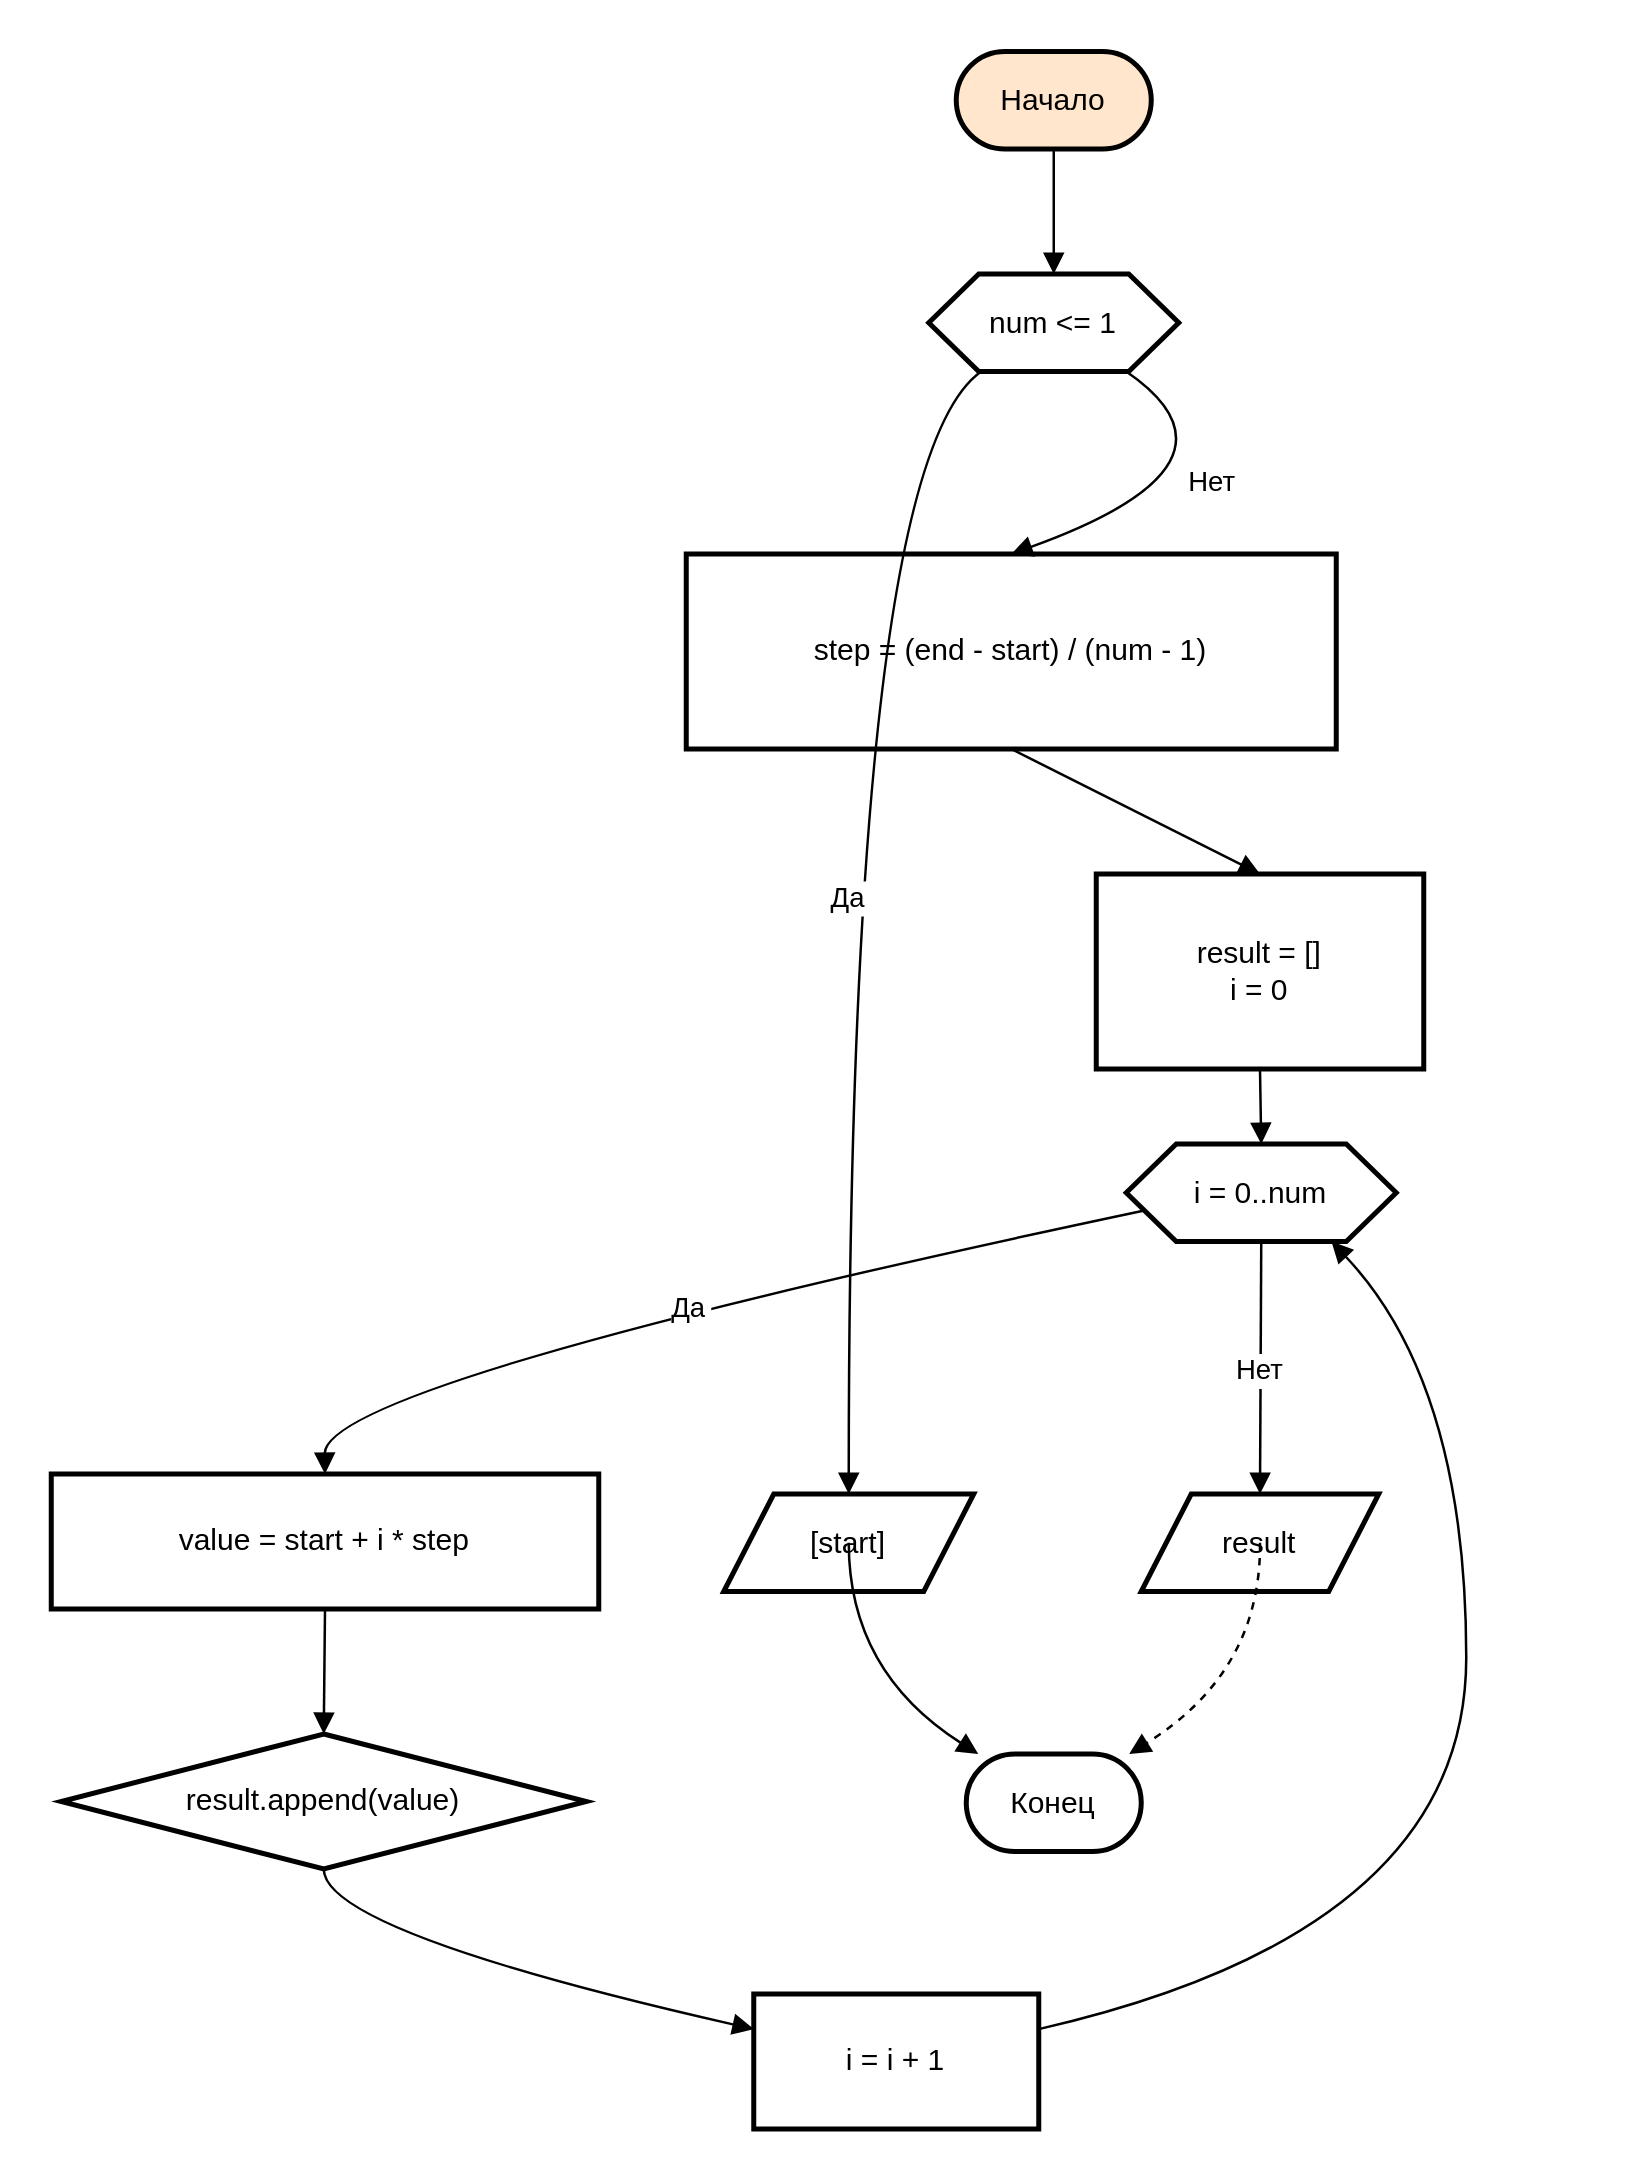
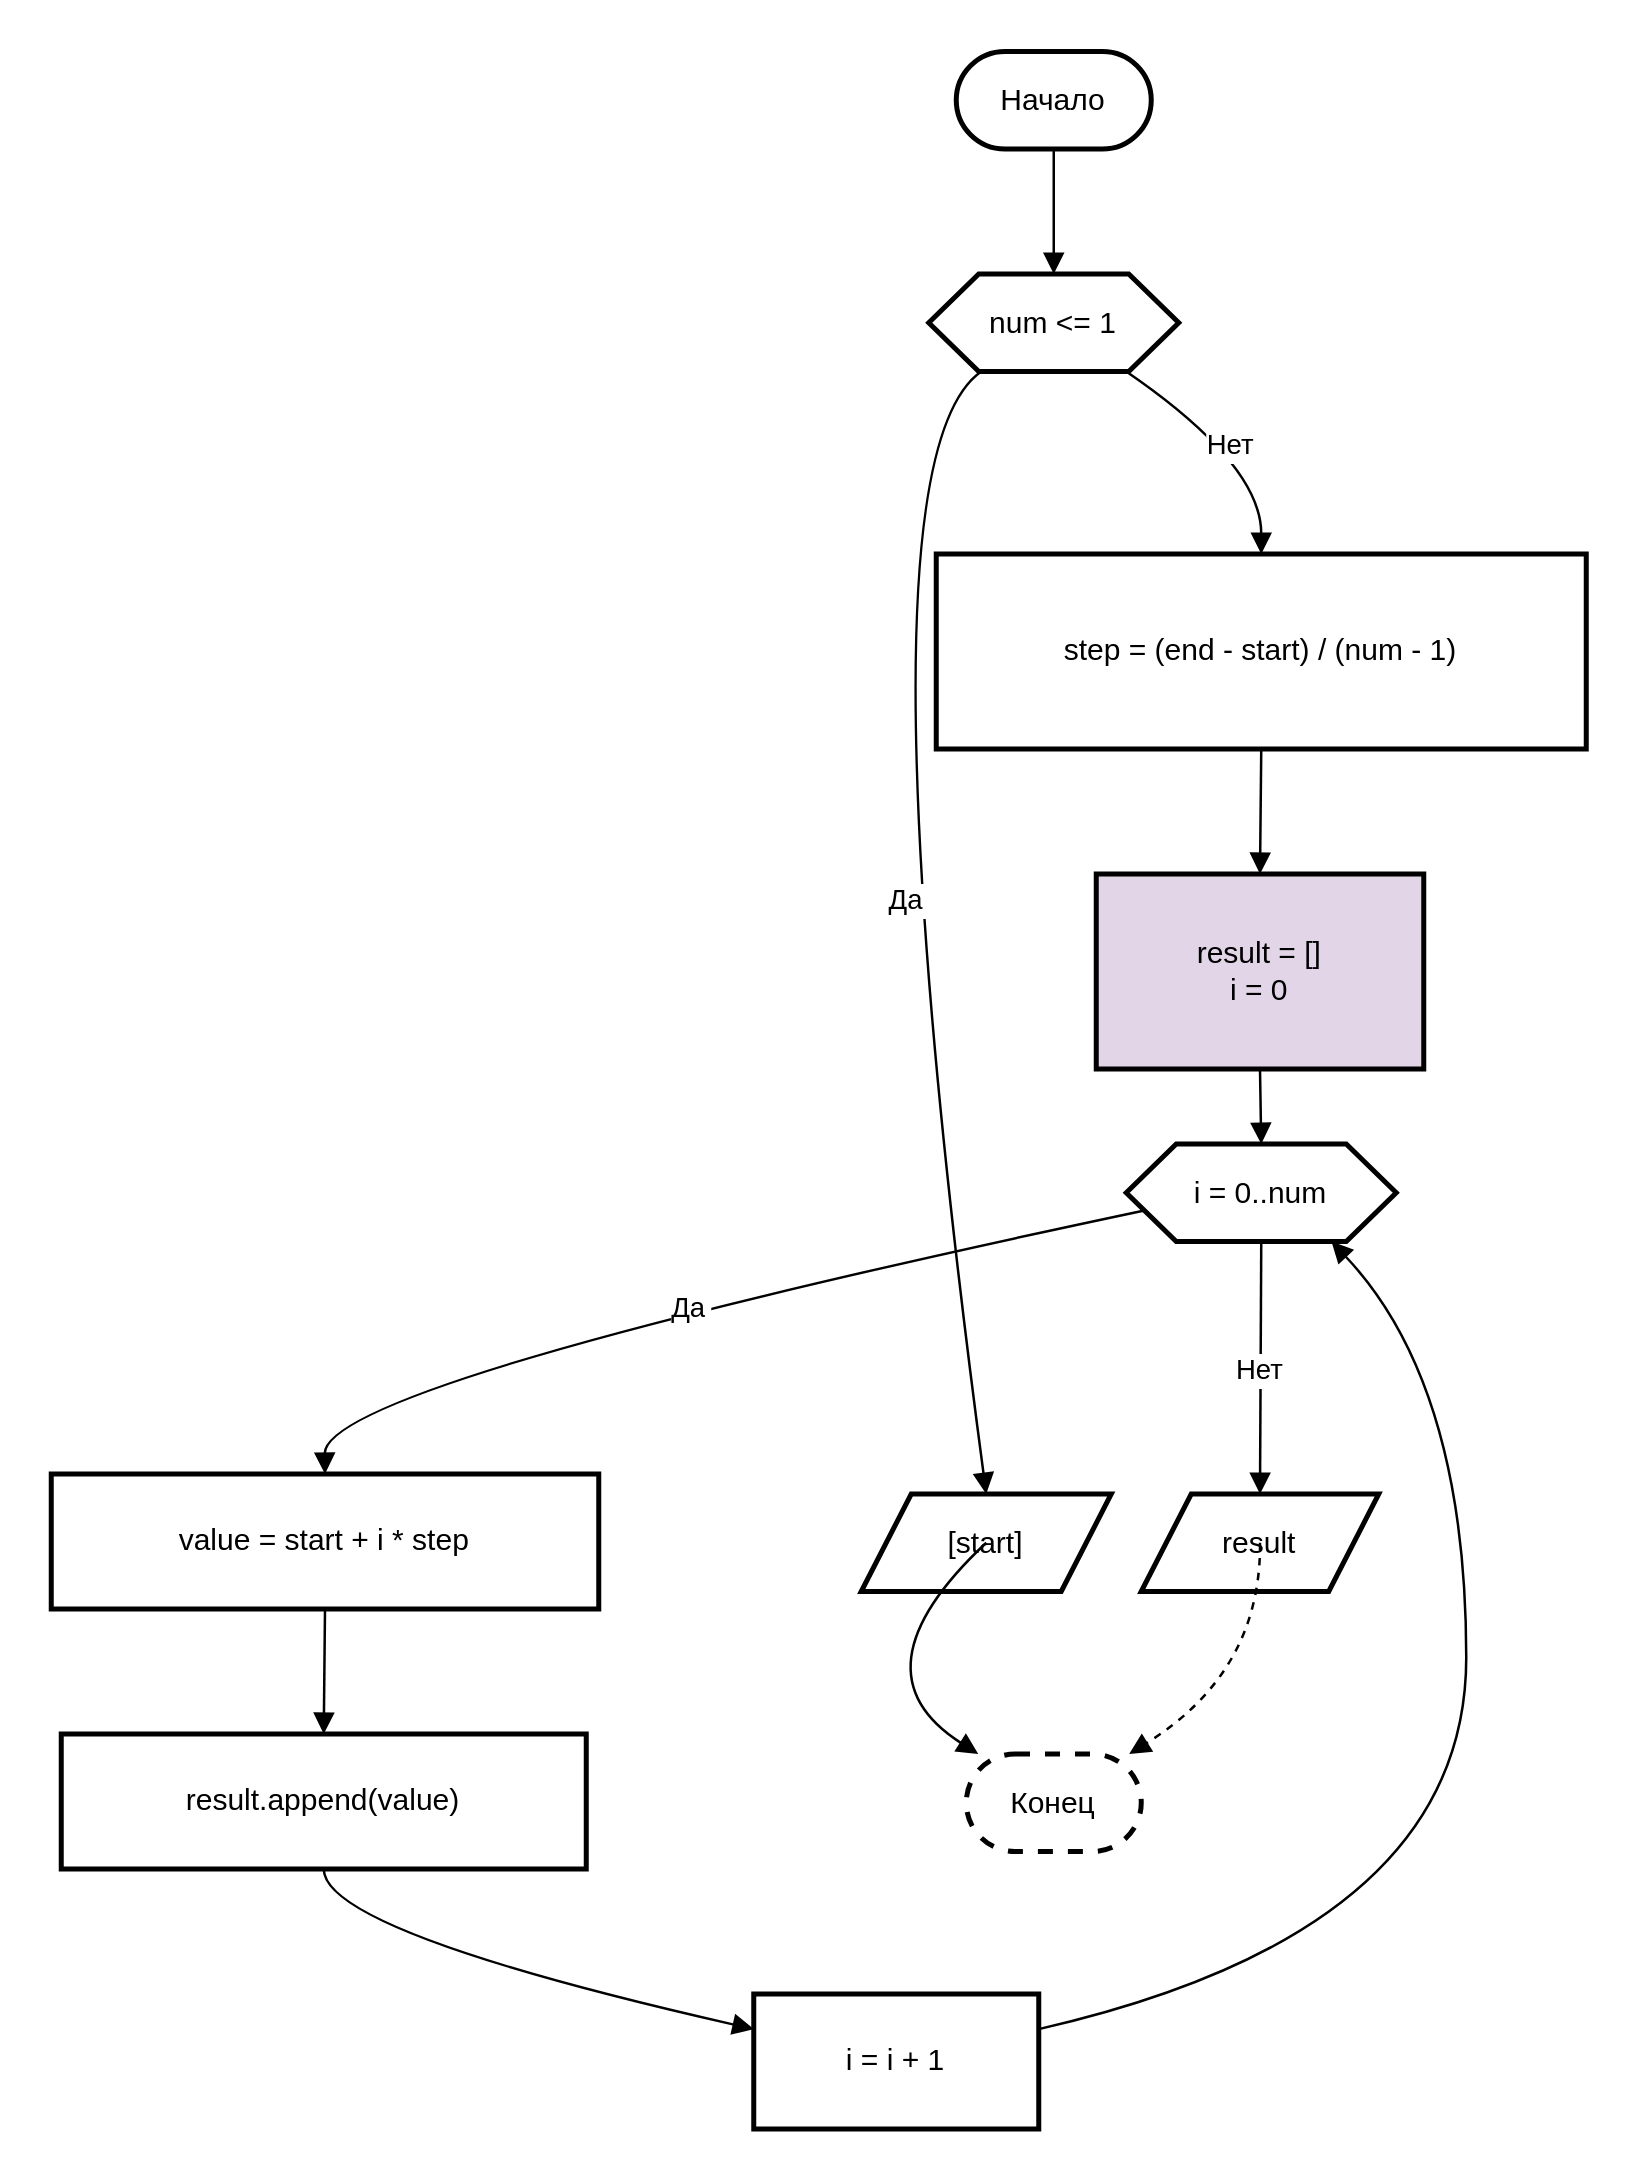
node "Начало": fillcolor #ffe6cc -> #ffffff
node "step = (end - start) / (num - 1)": moved (1011, 651) -> (1261, 651)
node "result = [] i = 0": fillcolor #ffffff -> #e1d5e7
node "[start]": moved (849, 1543) -> (986, 1543)
node "result.append(value)": shape diamond -> rectangle
node "Конец": style solid -> dashed
